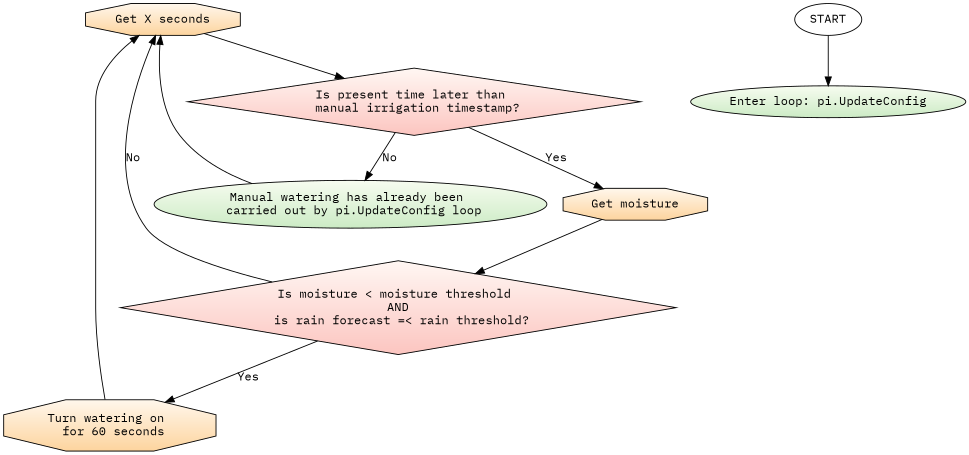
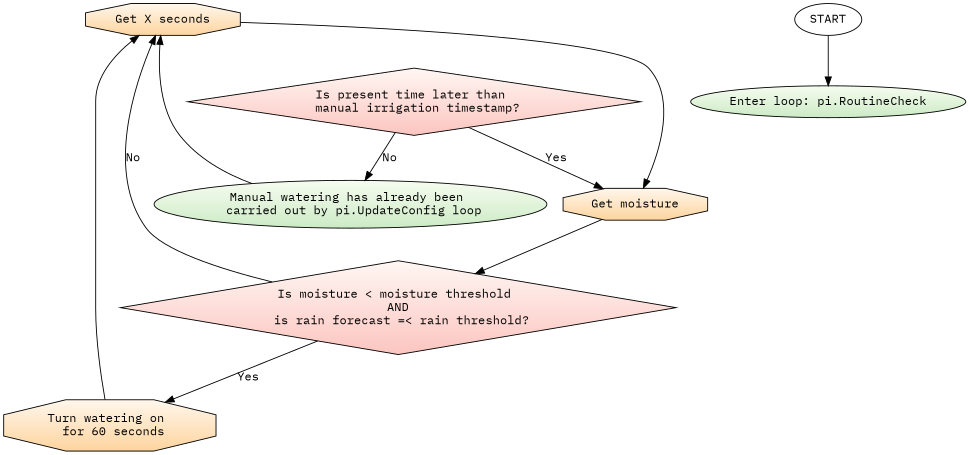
edge "Get X seconds" -> "Is present time later than manual irrigation timestamp?": now "Get X seconds" -> "Get moisture"
node "Enter loop: pi.UpdateConfig": label "Enter loop: pi.UpdateConfig" -> "Enter loop: pi.RoutineCheck"
